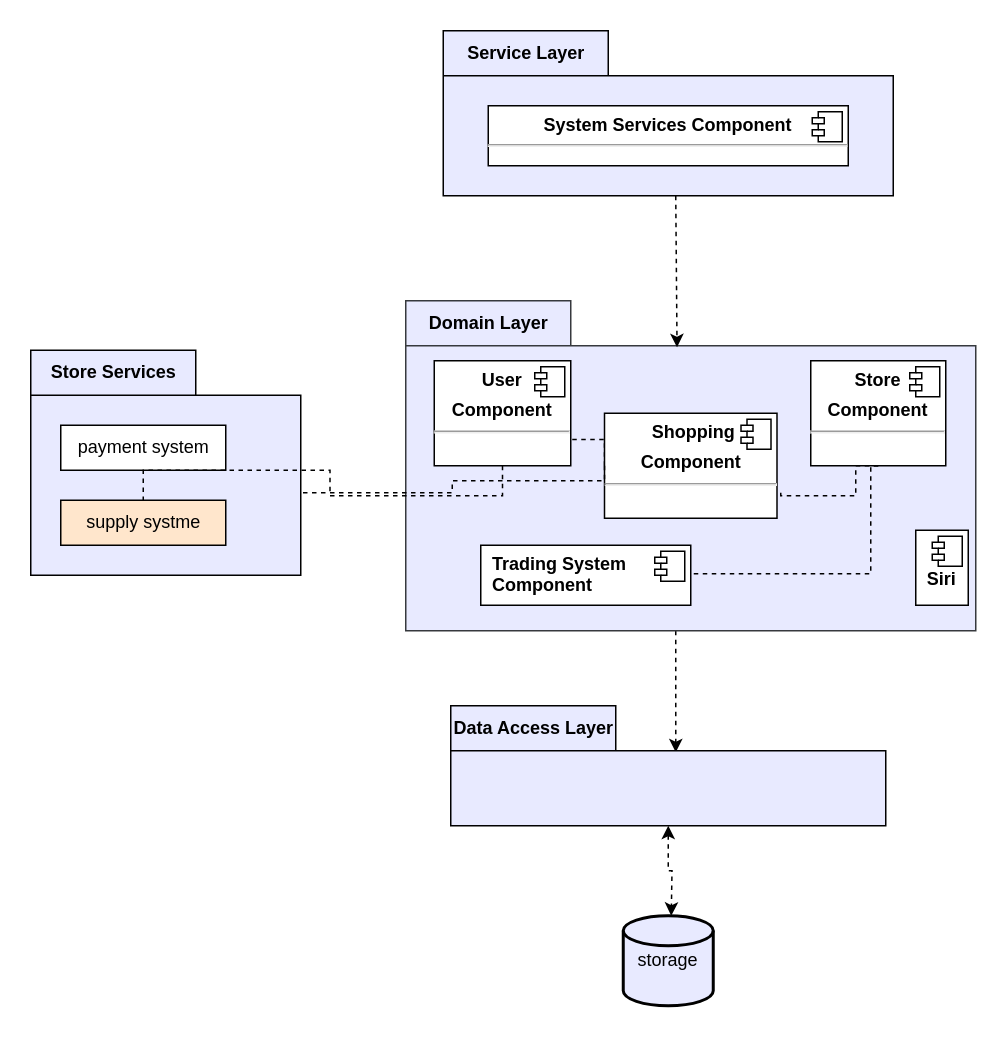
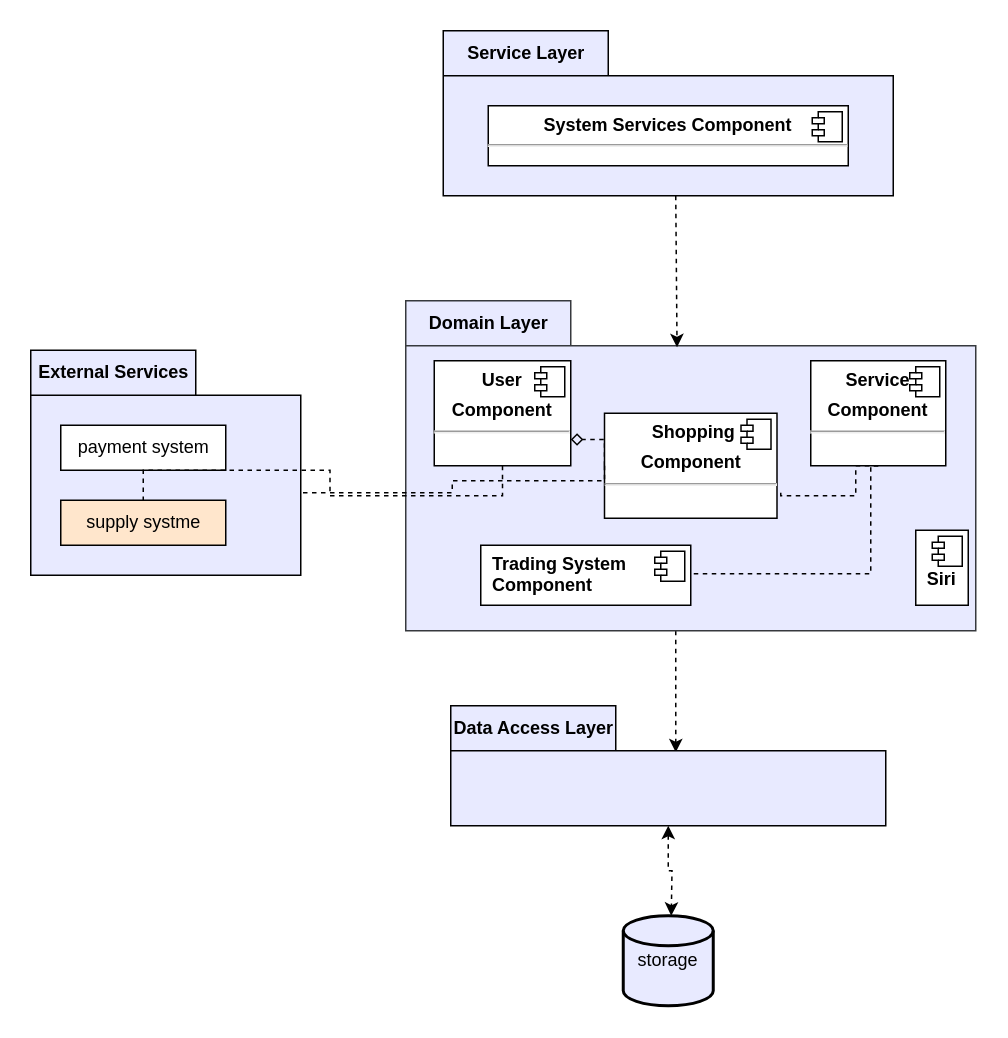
node "Store Component": label "Store Component" -> "Service Component"
node "Store Services": label "Store Services" -> "External Services"
edge "User Component" -- "Shopping Component": arrowhead none -> diamond
